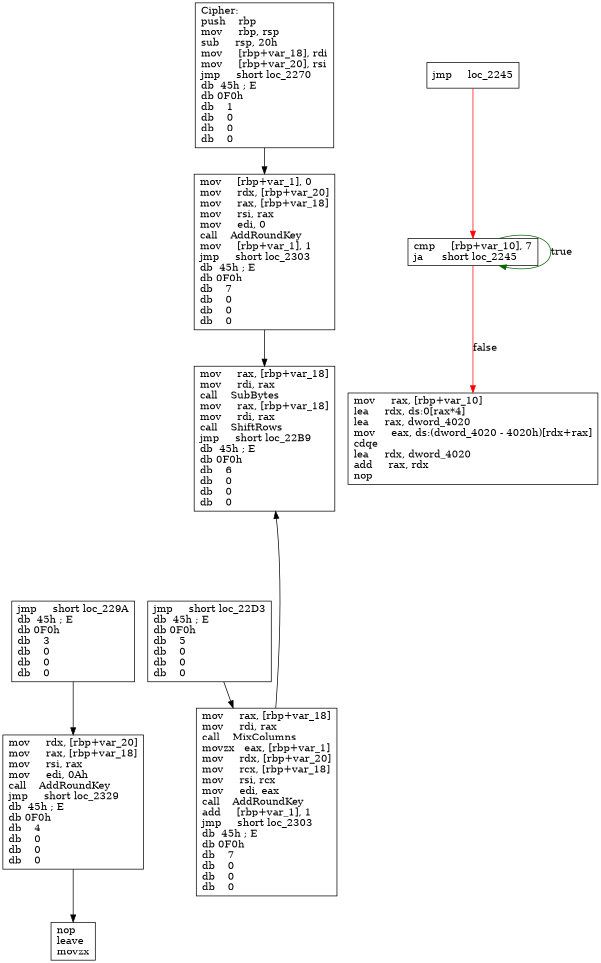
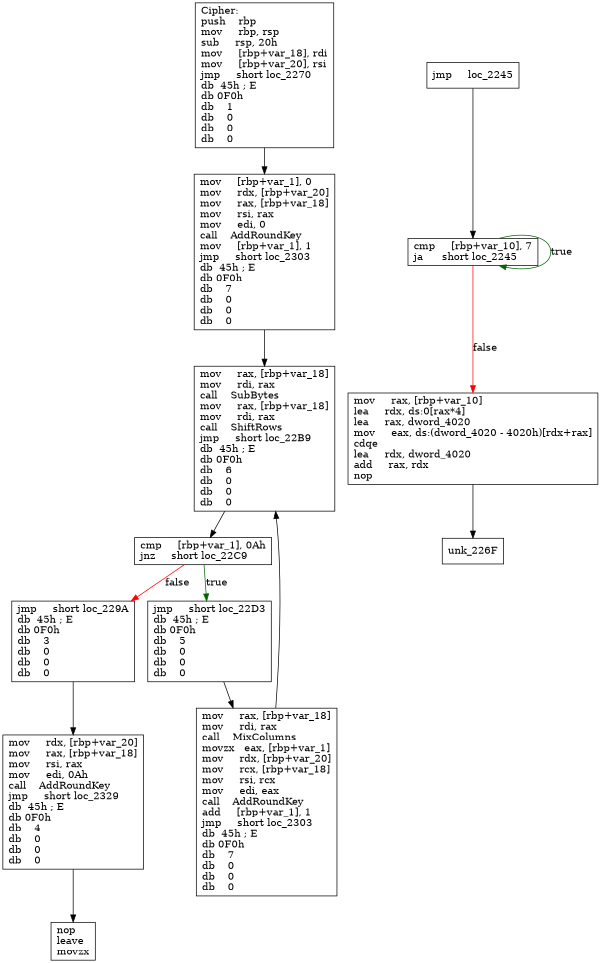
edge "jmp     loc_2245" -> "cmp     [rbp+var_10], 7 ja      short loc_2245": color red -> black
node "cmp     [rbp+var_1], 0Ah jnz     short loc_22C9": added
node "unk_226F": added
